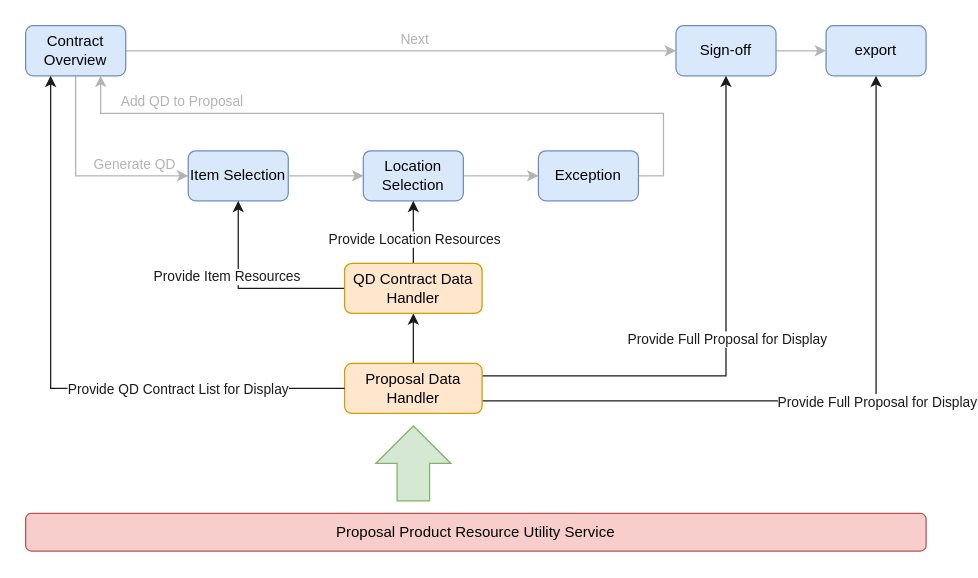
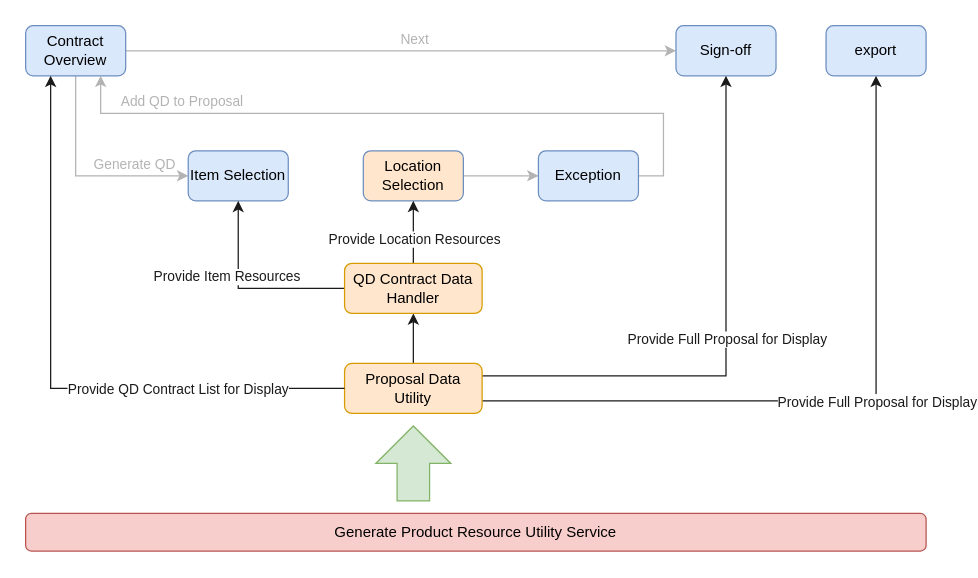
edge "Sign-off" -> "export": removed
edge "Item Selection" -> "Location Selection": removed
node "Location Selection": fillcolor #dae8fc -> #ffe6cc
node "Proposal Data Handler": label "Proposal Data Handler" -> "Proposal Data Utility"
node "Proposal Product Resource Utility Service": label "Proposal Product Resource Utility Service" -> "Generate Product Resource Utility Service"
